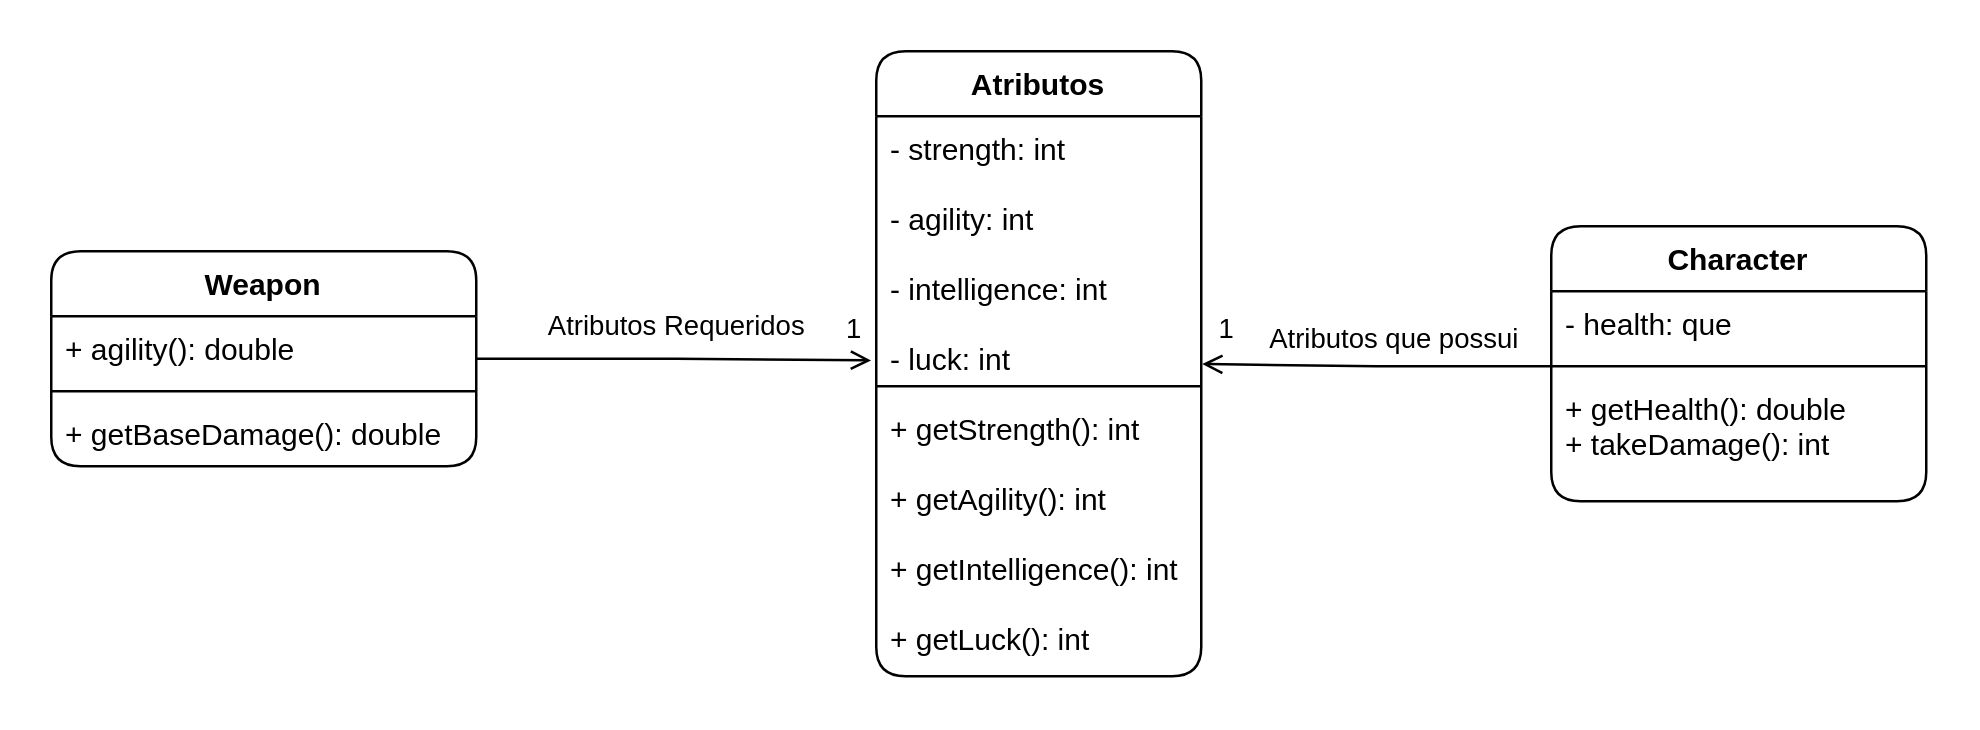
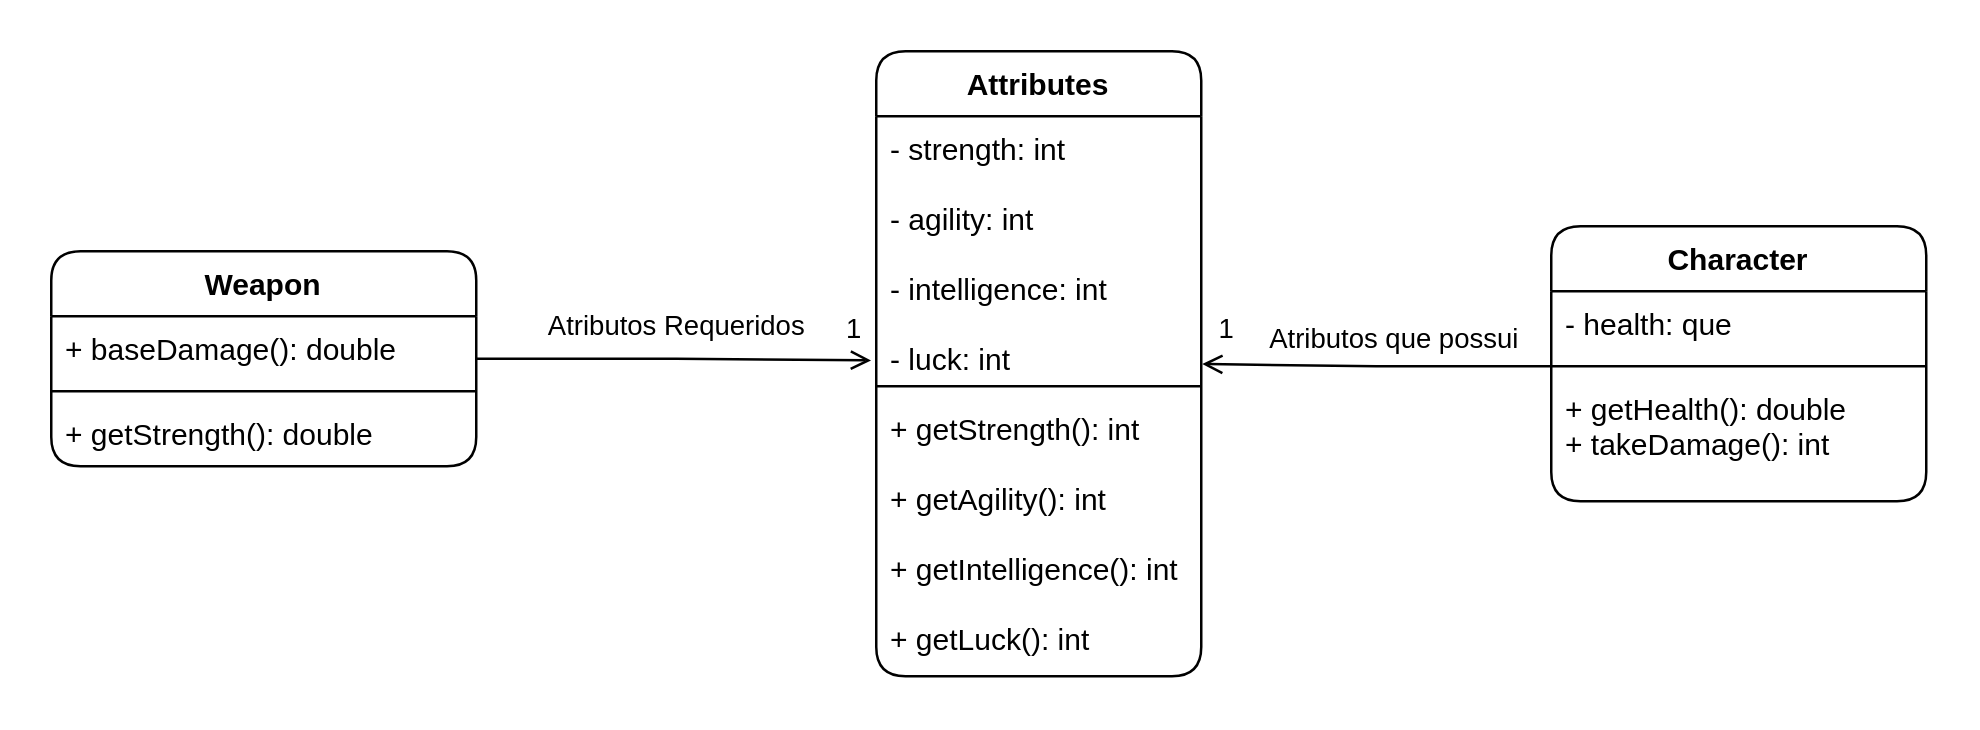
node "Atributos": label "Atributos" -> "Attributes"
node "+ agility(): double": label "+ agility(): double" -> "+ baseDamage(): double"
node "+ getBaseDamage(): double": label "+ getBaseDamage(): double" -> "+ getStrength(): double"
